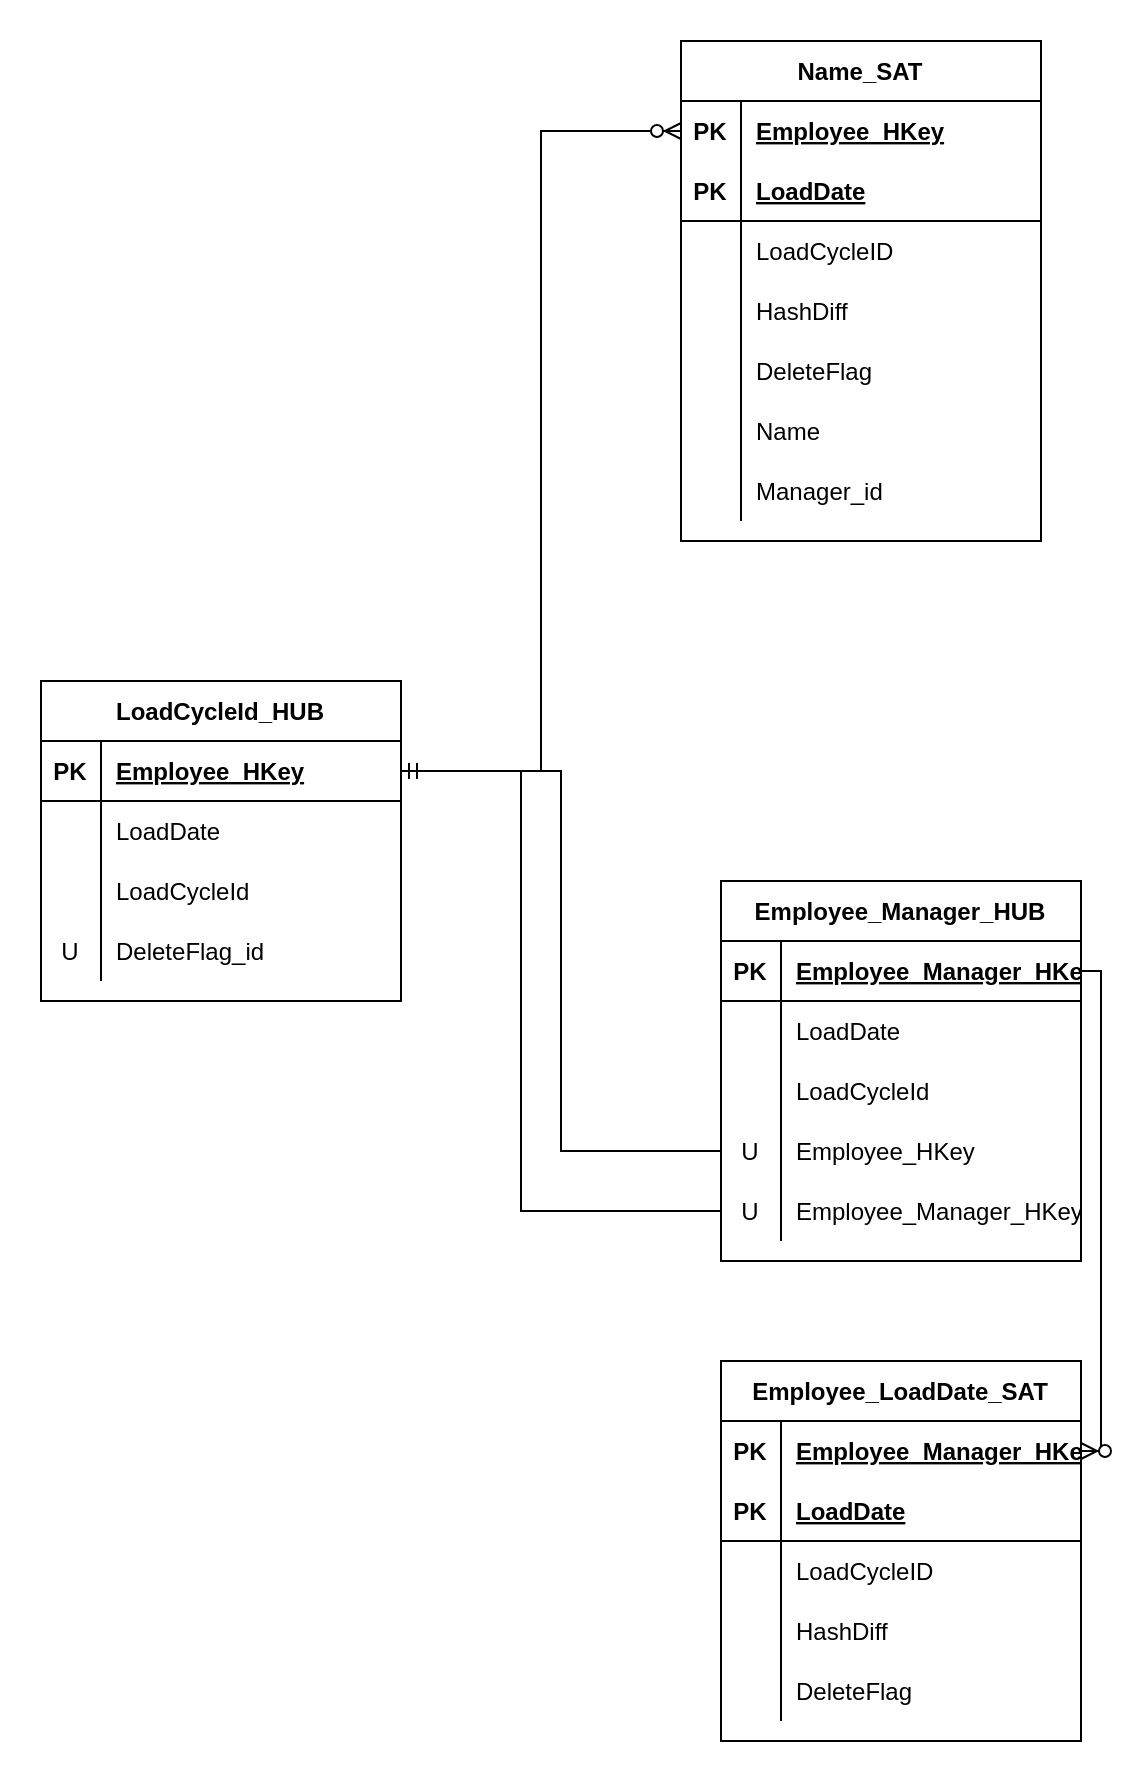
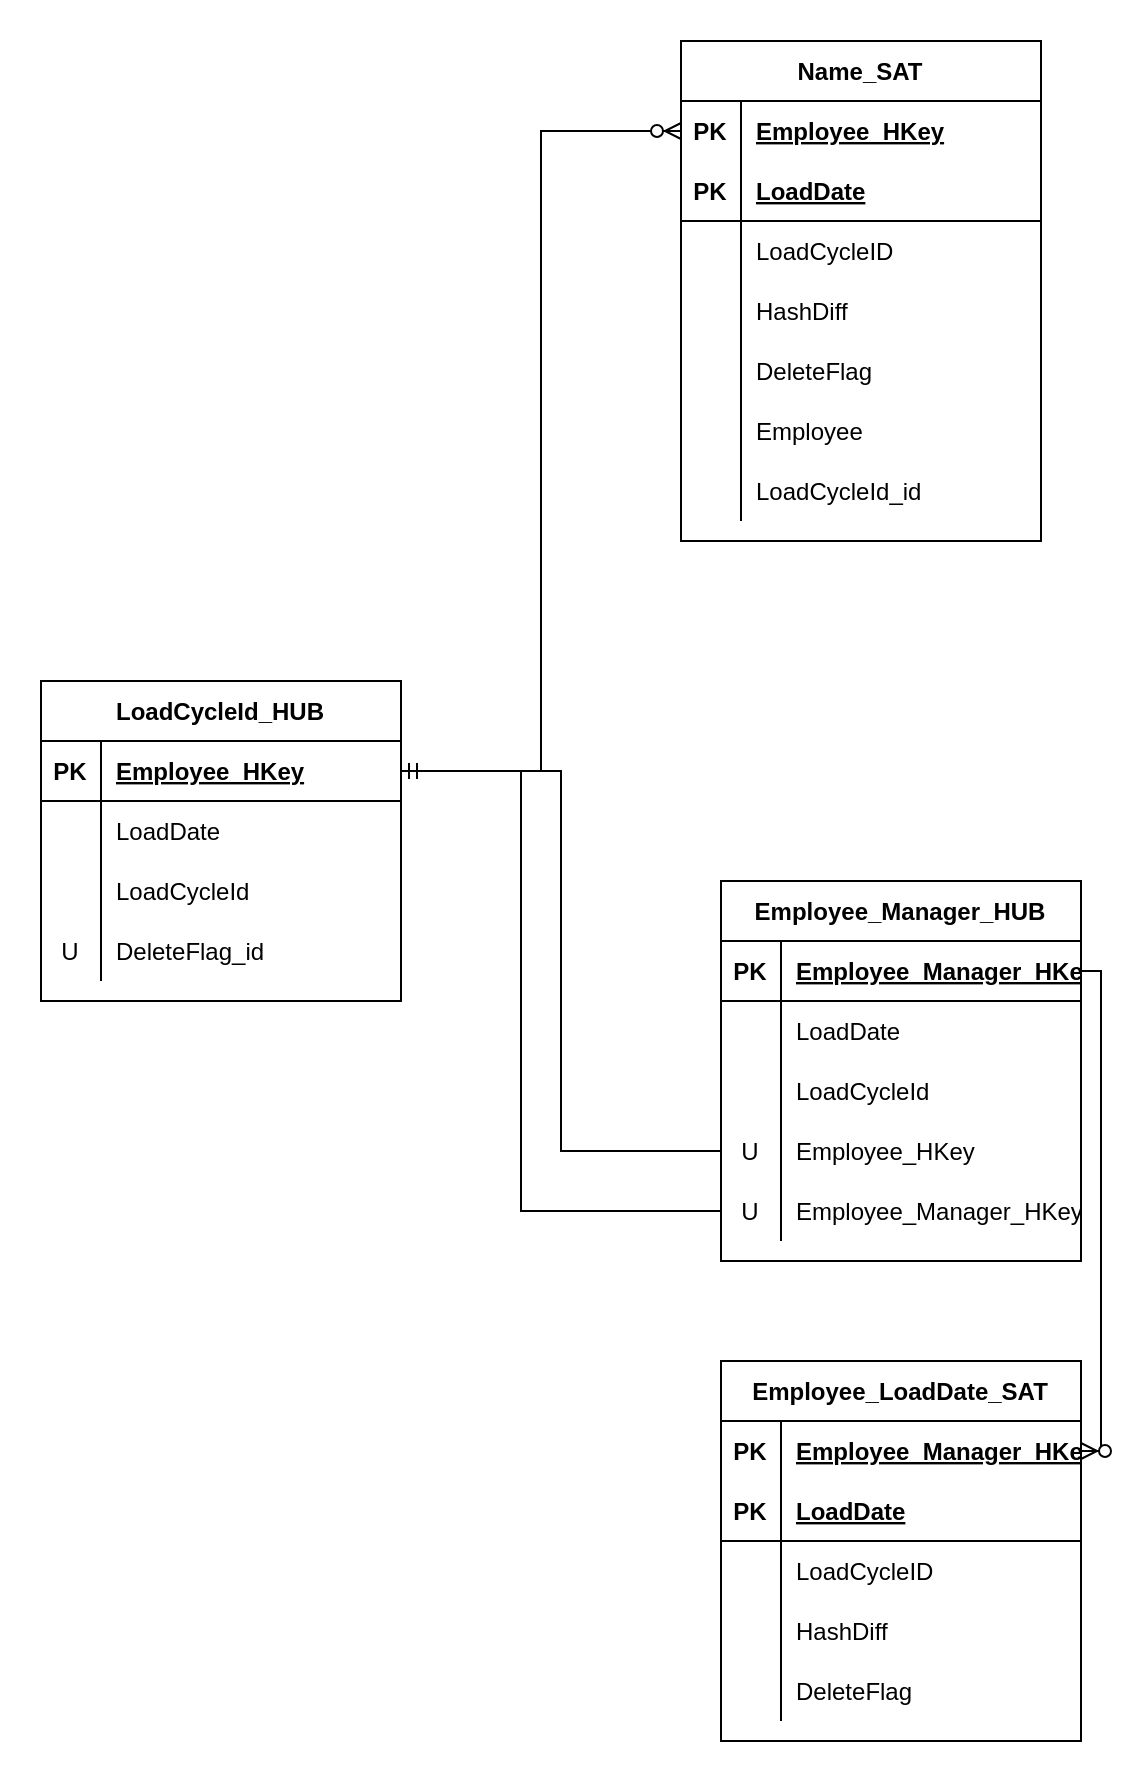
node "Name": label "Name" -> "Employee"
node "Manager_id": label "Manager_id" -> "LoadCycleId_id"
